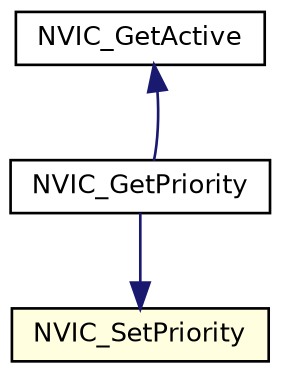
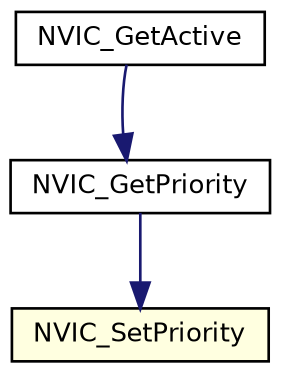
edge "NVIC_GetPriority" -> "NVIC_GetActive": reversed
